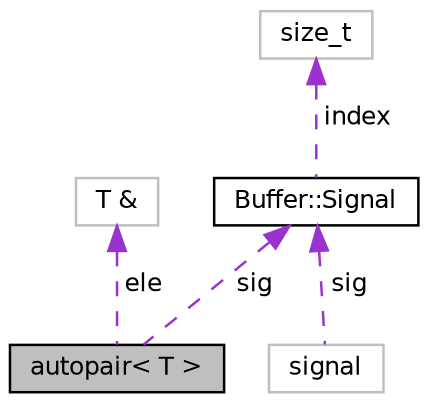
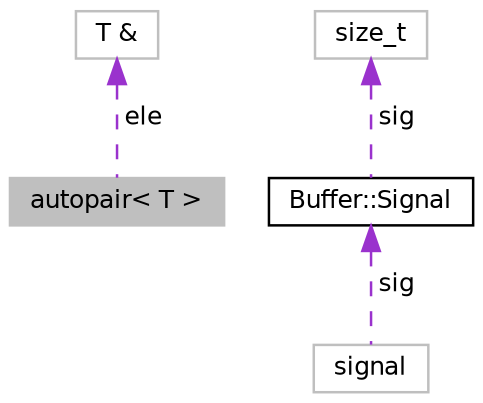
edge "Buffer::Signal" -> "size_t": label " index" -> " sig"
edge "autopair< T >" -> "Buffer::Signal": removed, label "sig"
node "autopair< T >": color black -> grey75
